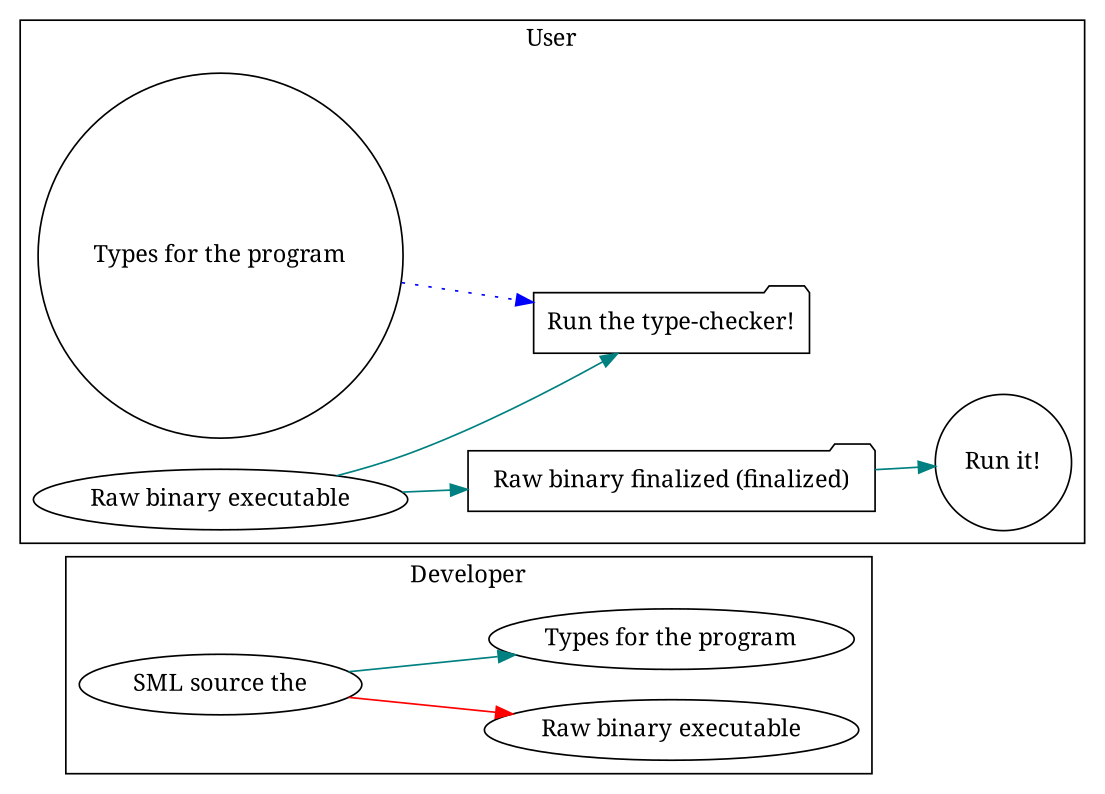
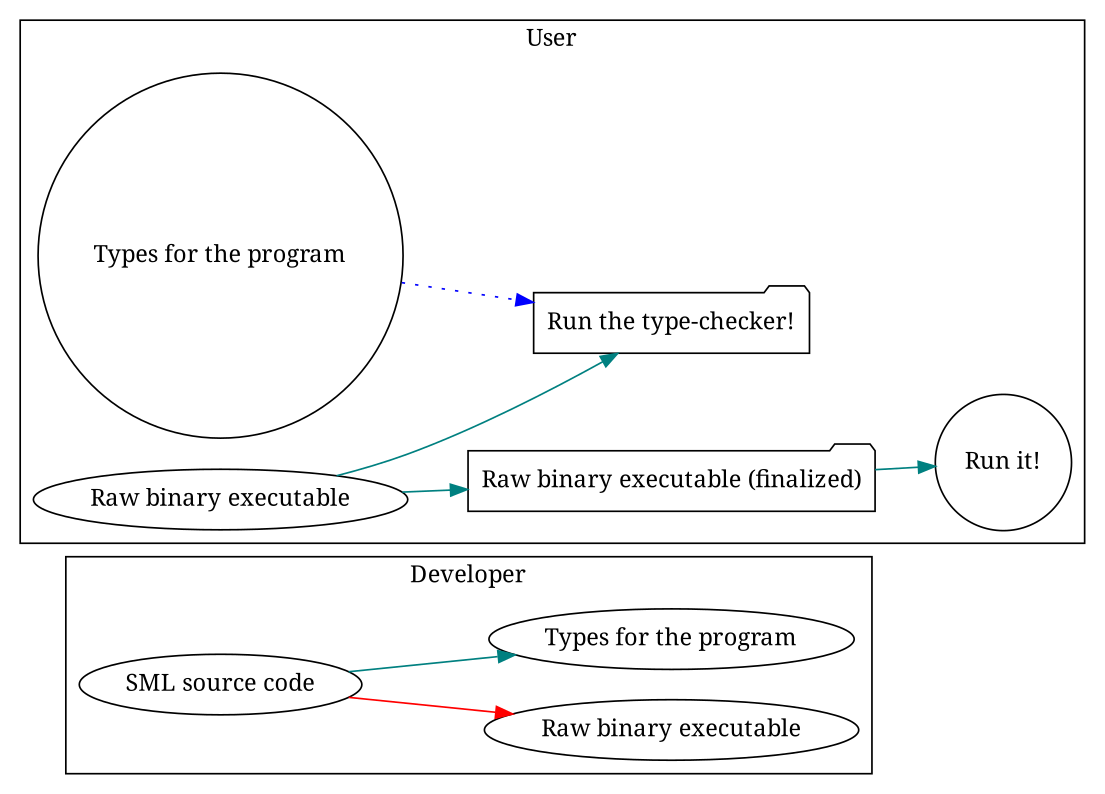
node "Raw binary finalized (finalized)": label "Raw binary finalized (finalized)" -> "Raw binary executable (finalized)"
node "SML source the": label "SML source the" -> "SML source code"
